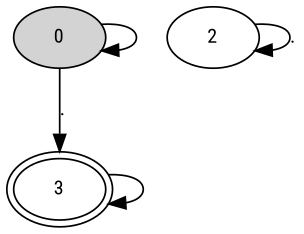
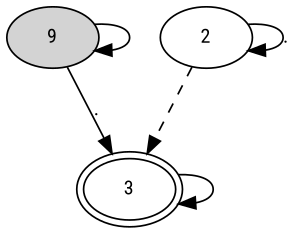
node "0": label "0" -> "9"
edge "2" -> "3": added
